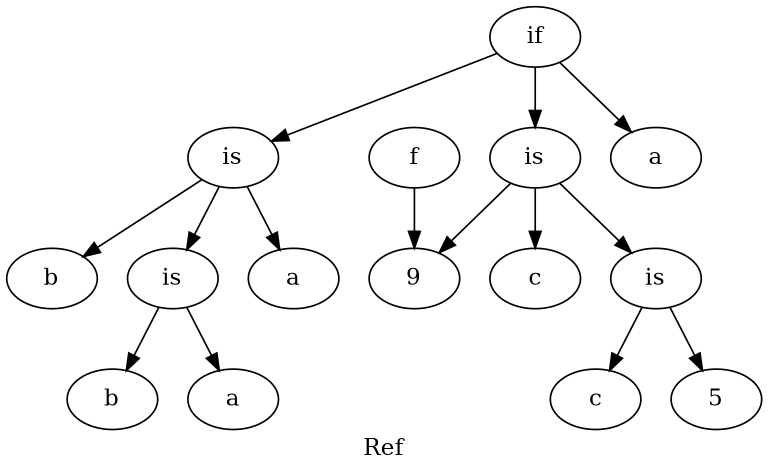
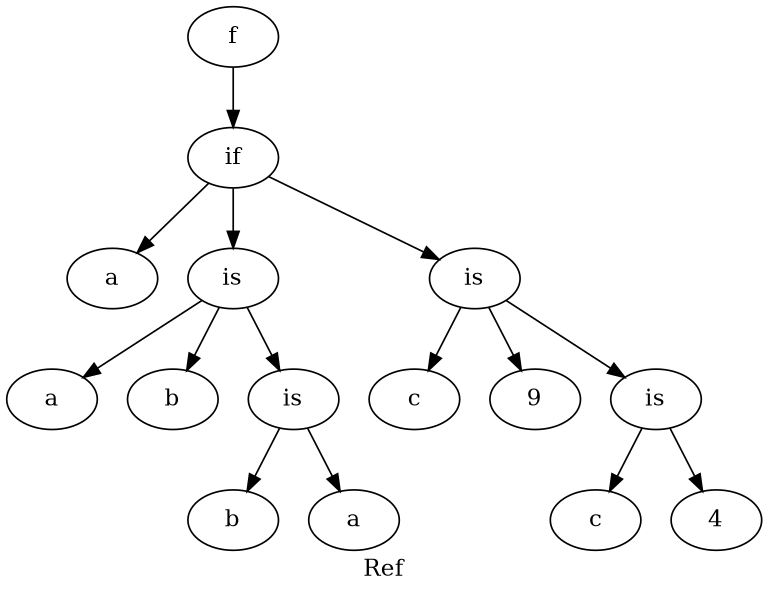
edge "f" -> "9": now "f" -> "if"
node "5": label "5" -> "4"
